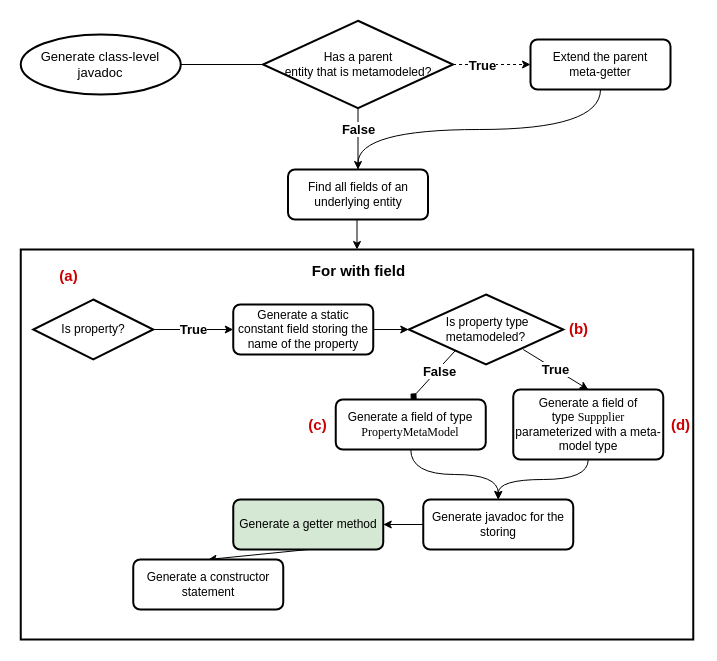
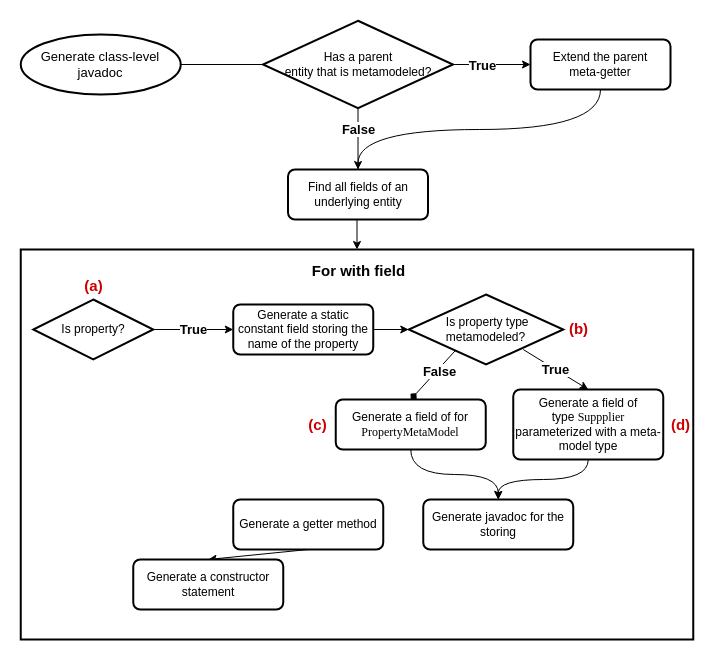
edge "Has a parent entity that is metamodeled?" -> "Extend the parent meta-getter": style dashed -> solid
node "(a)": moved (68, 276) -> (93, 286)
node "Generate a field of type PropertyMetaModel": label "Generate a field of type PropertyMetaModel" -> "Generate a field of for PropertyMetaModel"
node "Generate a getter method": fillcolor #d5e8d4 -> #ffffff
edge "Generate javadoc for the storing" -> "Generate a getter method": removed
